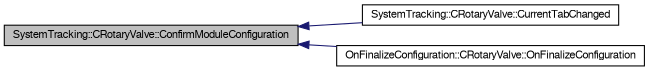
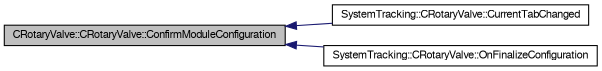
node "SystemTracking::CRotaryValve::ConfirmModuleConfiguration": label "SystemTracking::CRotaryValve::ConfirmModuleConfiguration" -> "CRotaryValve::CRotaryValve::ConfirmModuleConfiguration"
node "OnFinalizeConfiguration::CRotaryValve::OnFinalizeConfiguration": label "OnFinalizeConfiguration::CRotaryValve::OnFinalizeConfiguration" -> "SystemTracking::CRotaryValve::OnFinalizeConfiguration"
